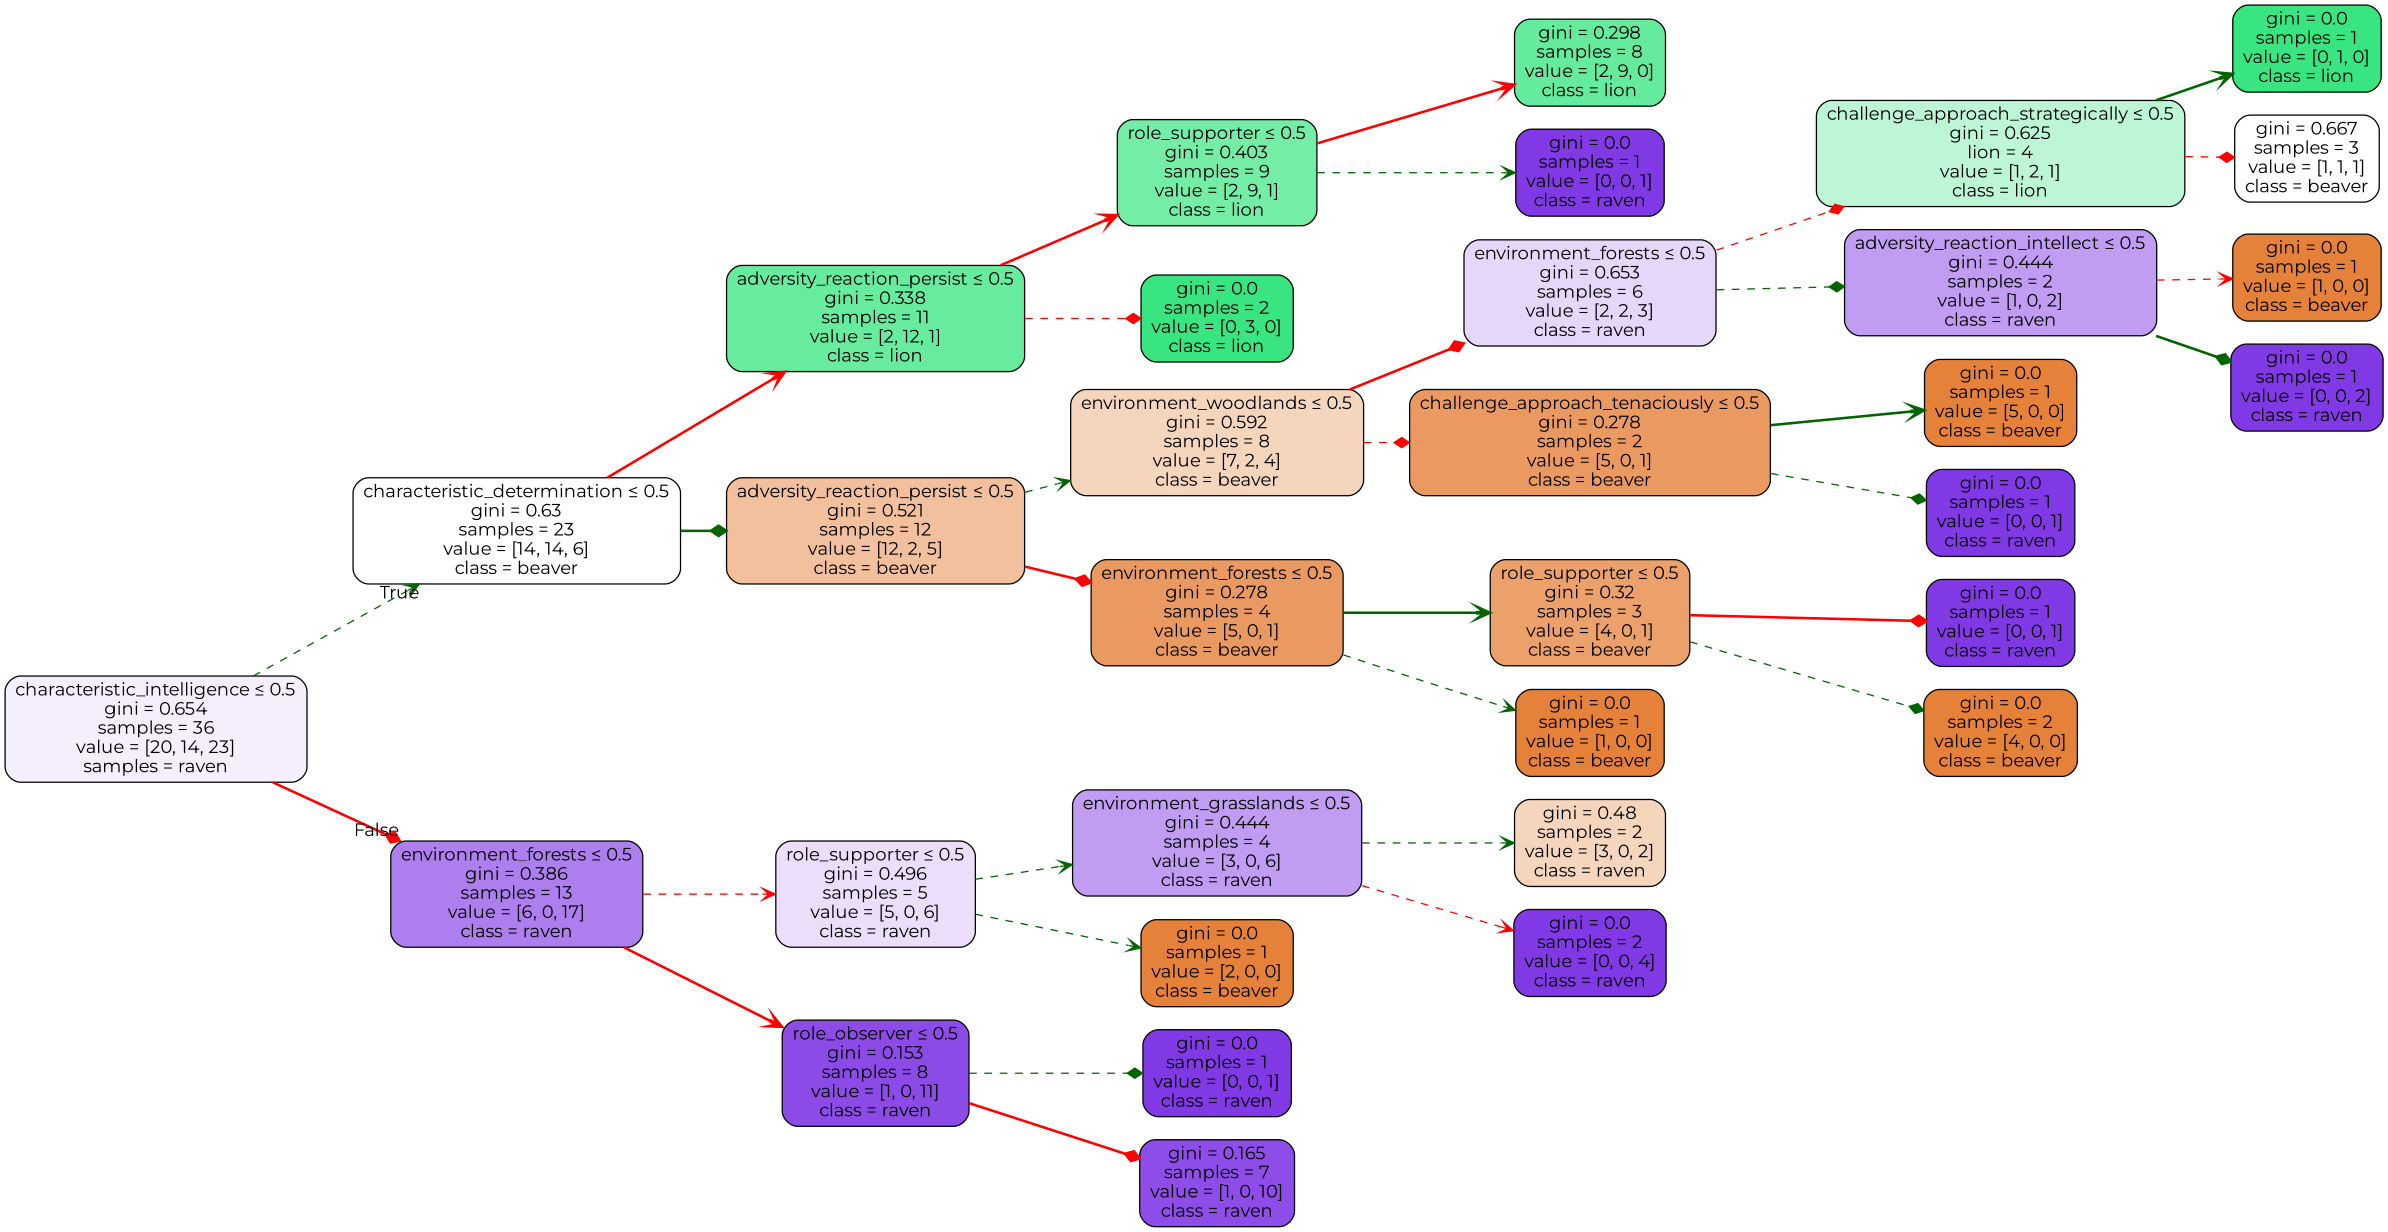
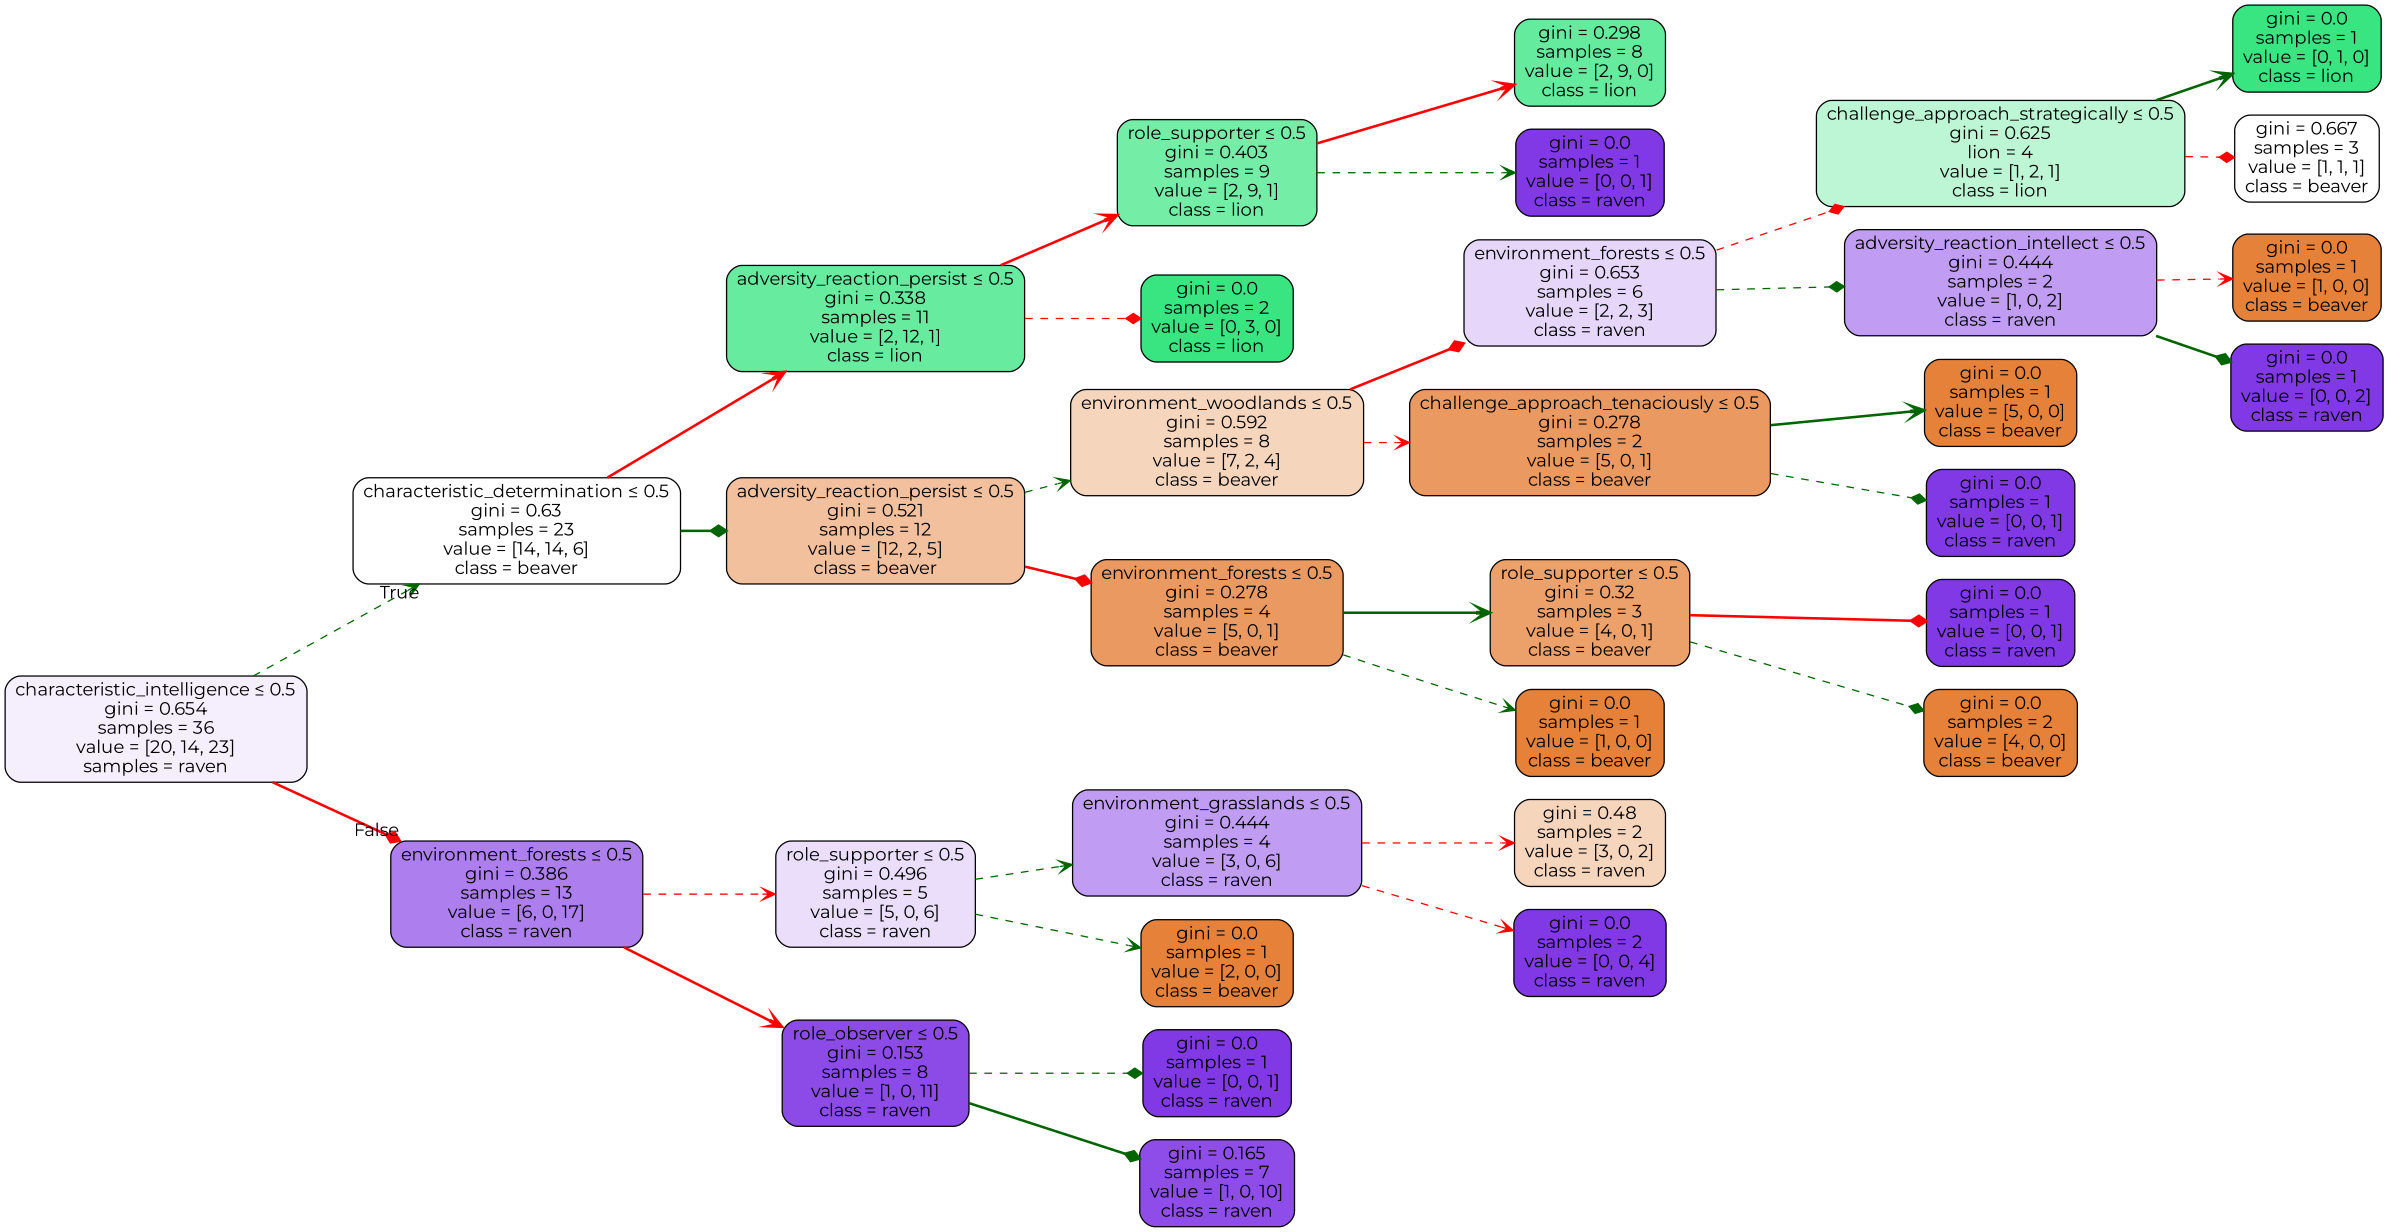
edge "environment_woodlands ≤ 0.5" -> "challenge_approach_tenaciously ≤ 0.5": arrowhead diamond -> vee
edge "environment_grasslands ≤ 0.5" -> "gini = 0.48": color darkgreen -> red
edge "role_observer ≤ 0.5" -> "gini = 0.165": color red -> darkgreen
